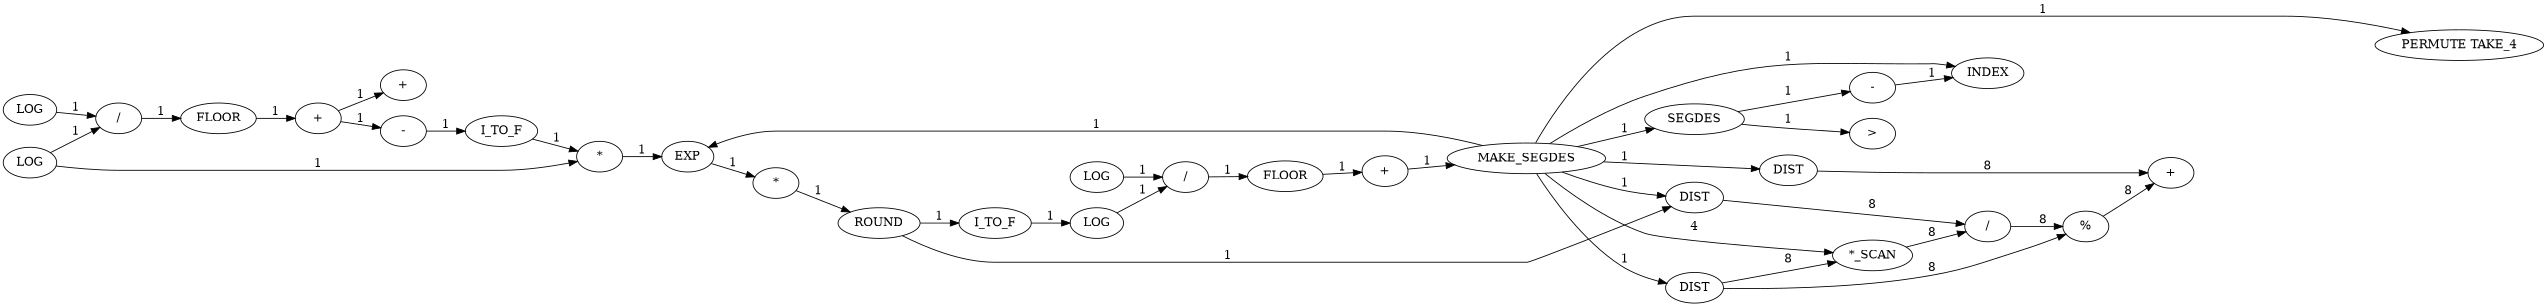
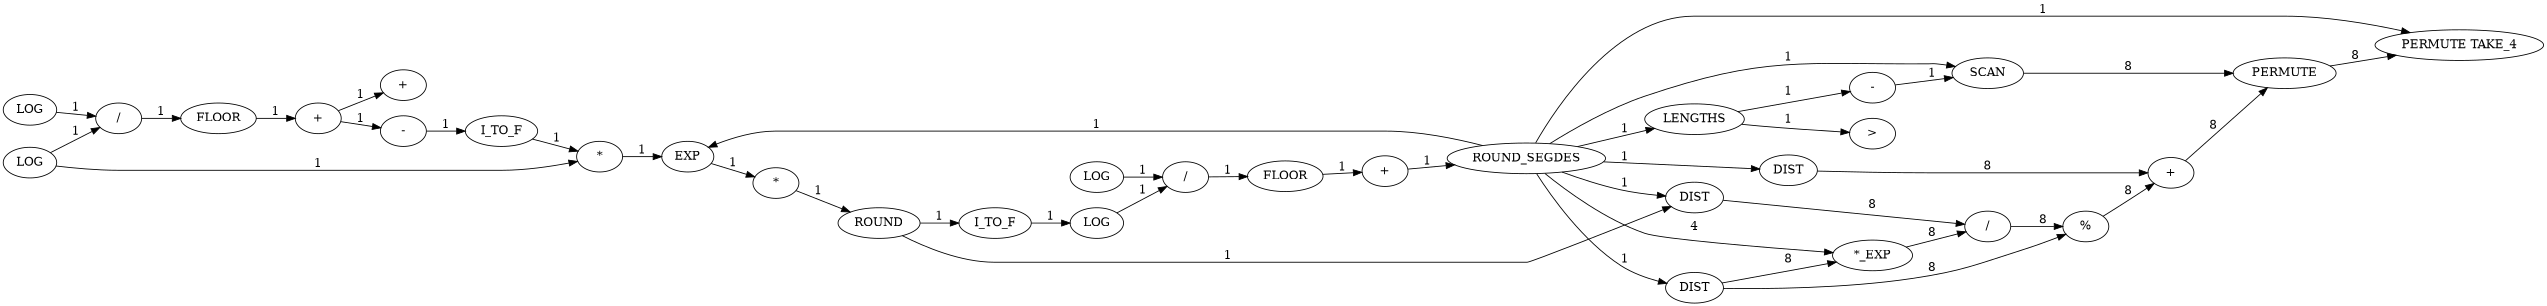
node "INDEX": label "INDEX" -> "SCAN"
node "PERMUTE": added
node "SEGDES": label "SEGDES" -> "LENGTHS"
node "MAKE_SEGDES": label "MAKE_SEGDES" -> "ROUND_SEGDES"
node "*_SCAN": label "*_SCAN" -> "*_EXP"
